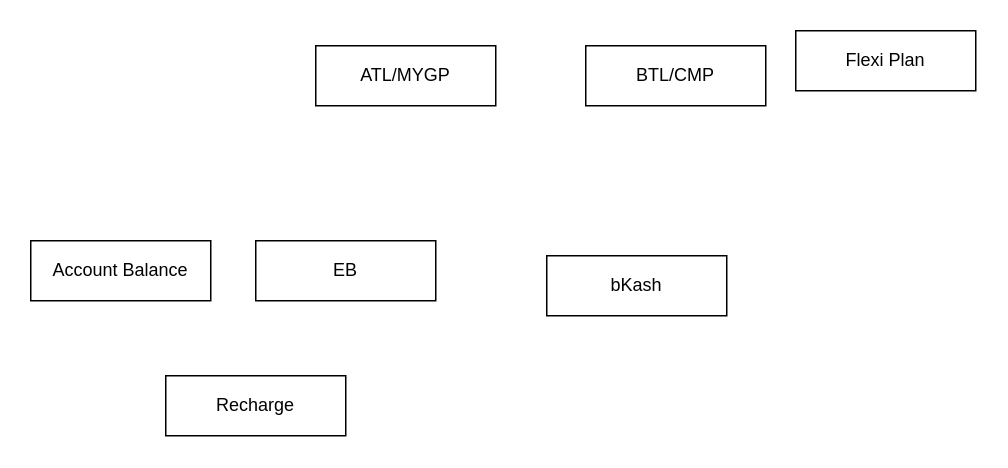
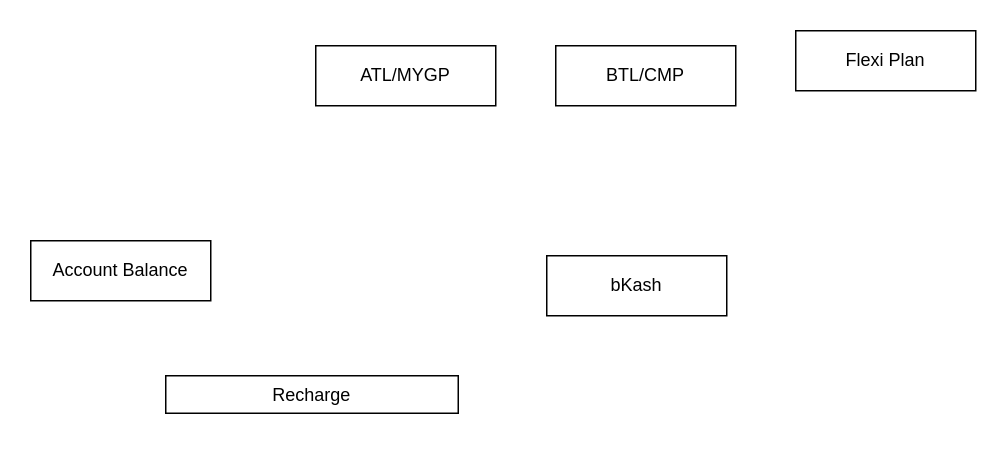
node "BTL/CMP": moved (676, 76) -> (646, 76)
node "EB": removed
node "Recharge": size 180x60 -> 293x38
